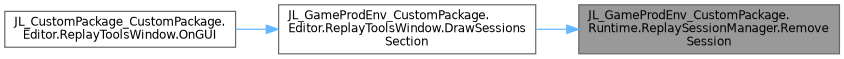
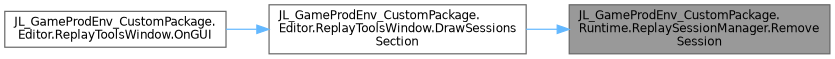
node "JL_CustomPackage_CustomPackage. Editor.ReplayToolsWindow.OnGUI": label "JL_CustomPackage_CustomPackage. Editor.ReplayToolsWindow.OnGUI" -> "JL_GameProdEnv_CustomPackage. Editor.ReplayToolsWindow.OnGUI"
